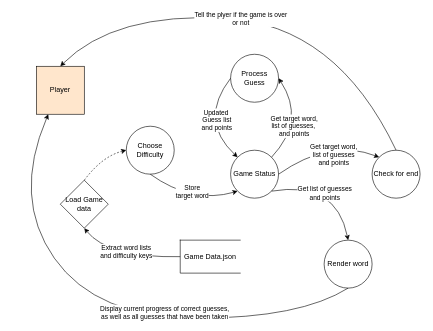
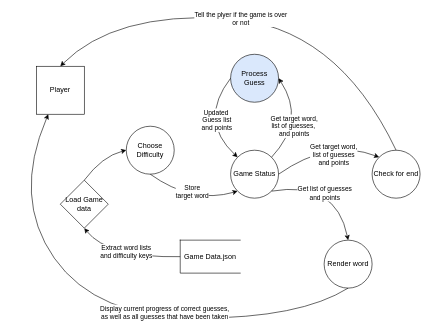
node "Process Guess": fillcolor #ffffff -> #dae8fc
node "Player": fillcolor #ffe6cc -> #ffffff
edge "Load Game data" -> "Choose Difficulty": style dashed -> solid
